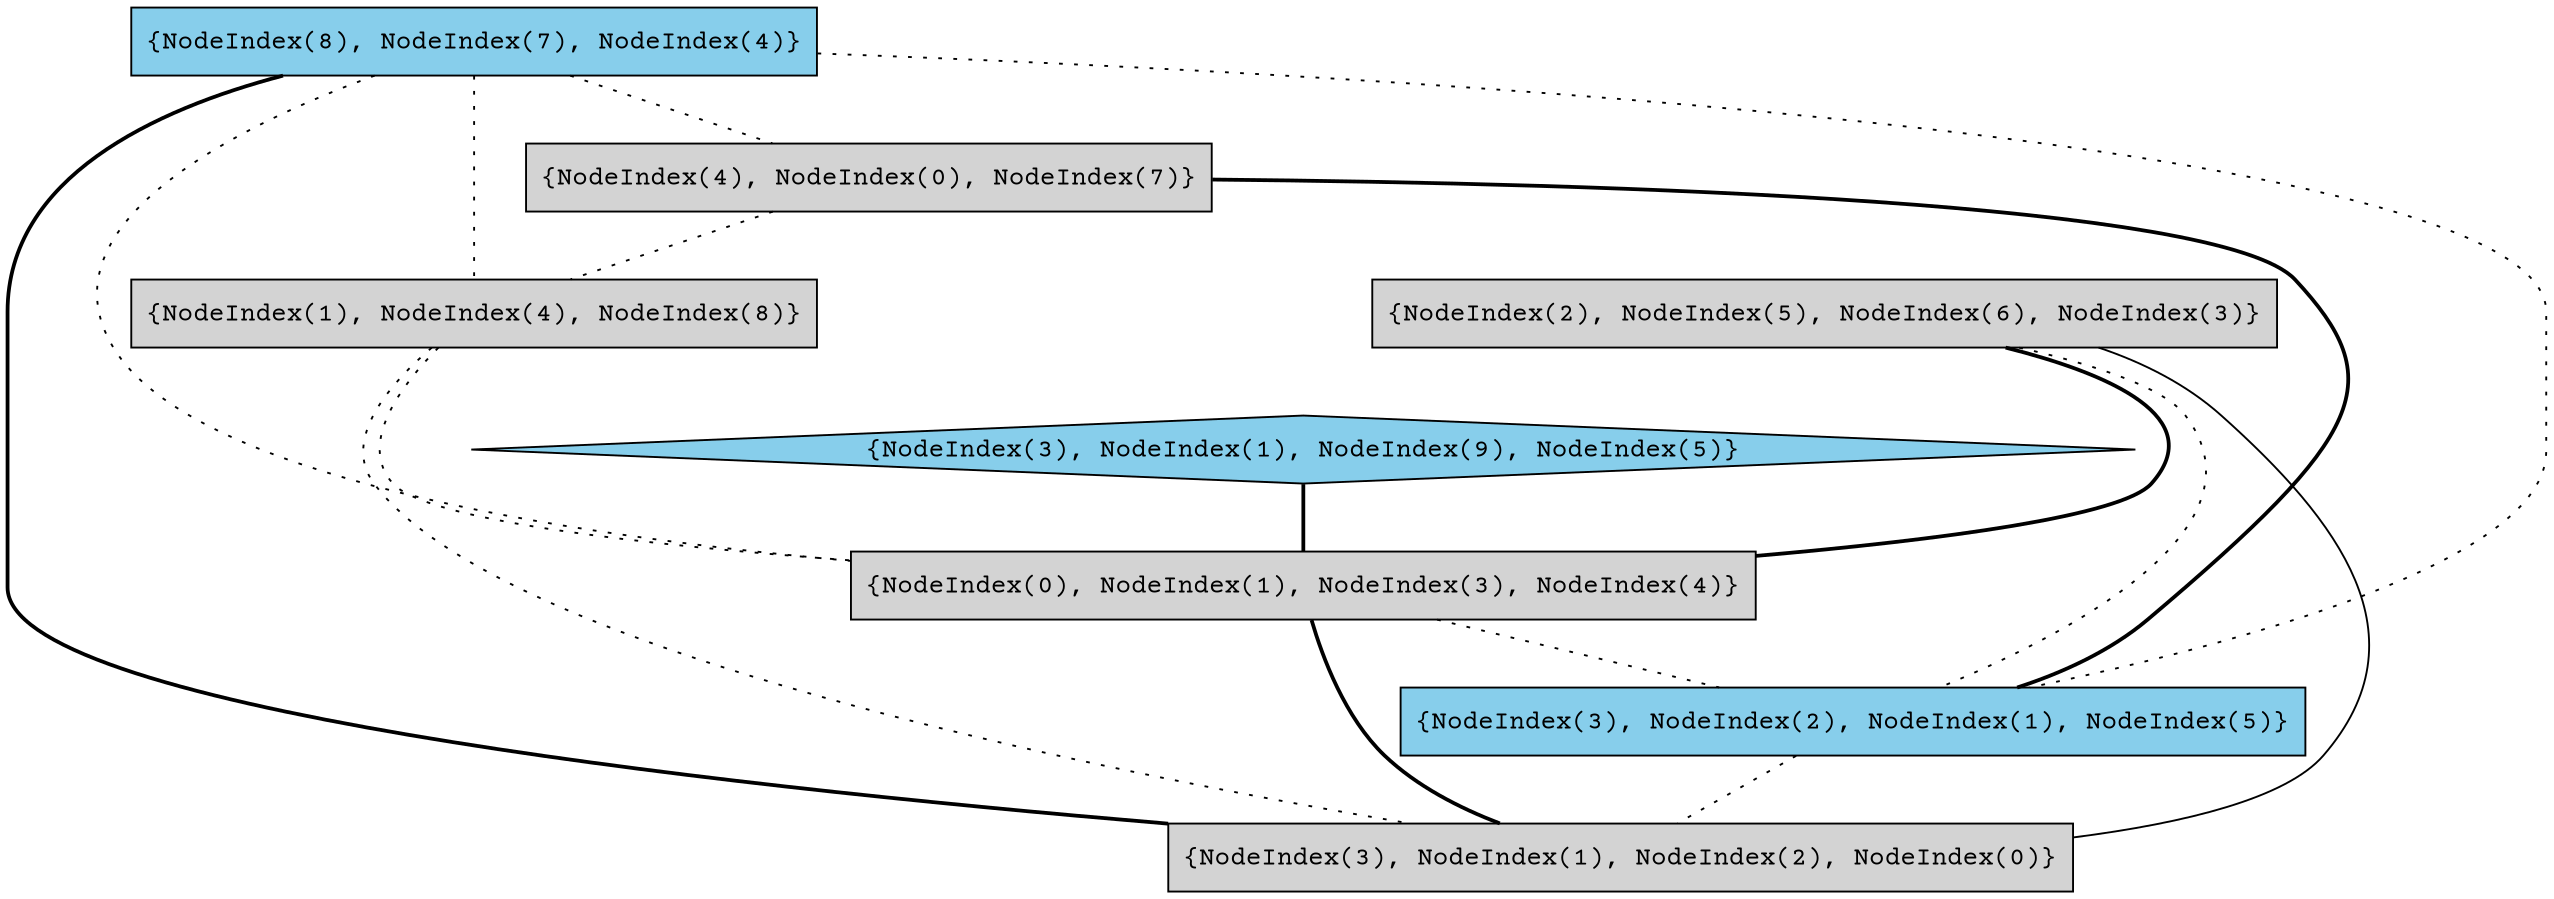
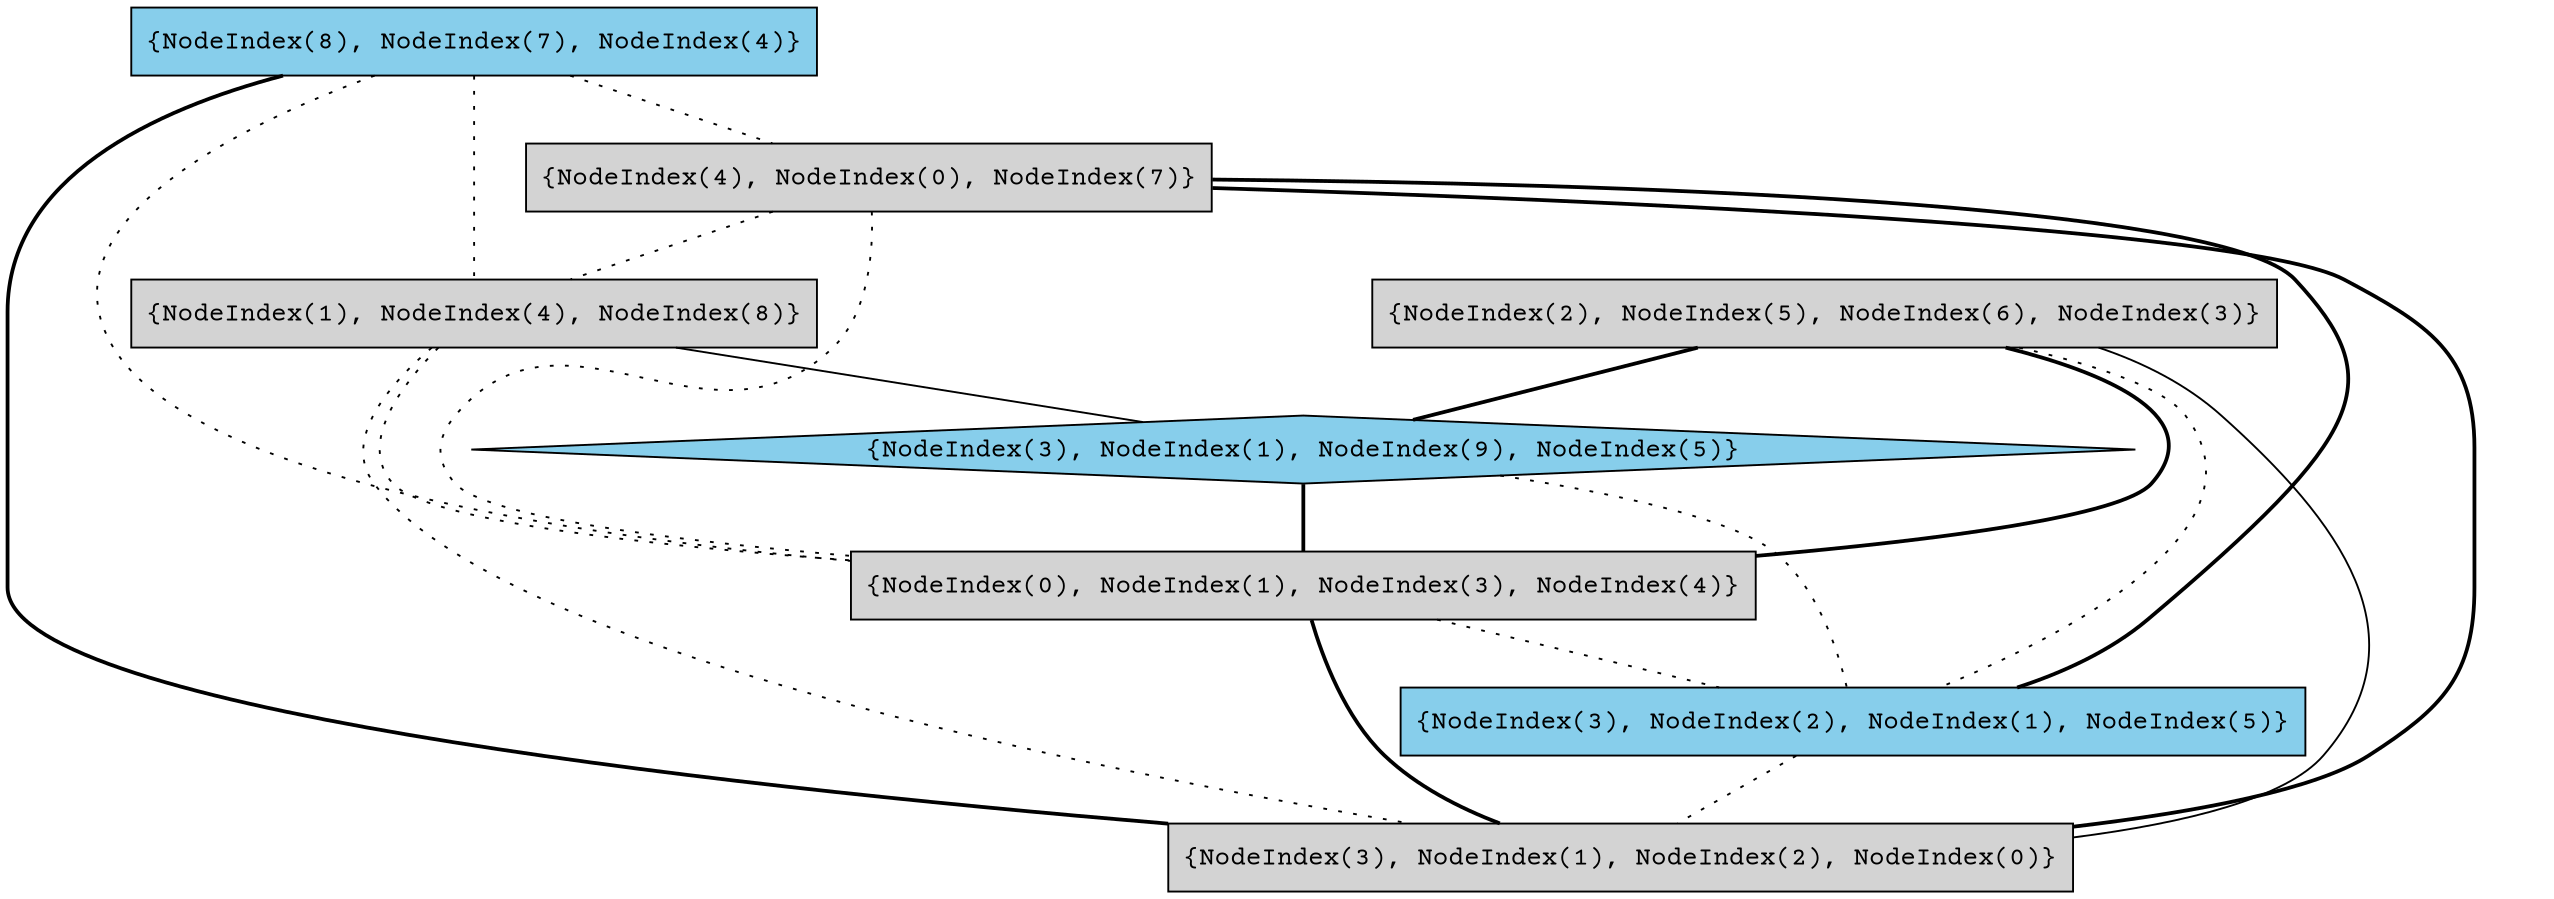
edge "{NodeIndex(8), NodeIndex(7), NodeIndex(4)}" -- "{NodeIndex(3), NodeIndex(2), NodeIndex(1), NodeIndex(5)}": now "{NodeIndex(3), NodeIndex(1), NodeIndex(9), NodeIndex(5)}" -- "{NodeIndex(3), NodeIndex(2), NodeIndex(1), NodeIndex(5)}"
edge "{NodeIndex(4), NodeIndex(0), NodeIndex(7)}" -- "{NodeIndex(3), NodeIndex(1), NodeIndex(2), NodeIndex(0)}": added
edge "{NodeIndex(2), NodeIndex(5), NodeIndex(6), NodeIndex(3)}" -- "{NodeIndex(3), NodeIndex(1), NodeIndex(9), NodeIndex(5)}": added
edge "{NodeIndex(1), NodeIndex(4), NodeIndex(8)}" -- "{NodeIndex(3), NodeIndex(1), NodeIndex(9), NodeIndex(5)}": added
edge "{NodeIndex(4), NodeIndex(0), NodeIndex(7)}" -- "{NodeIndex(0), NodeIndex(1), NodeIndex(3), NodeIndex(4)}": added
